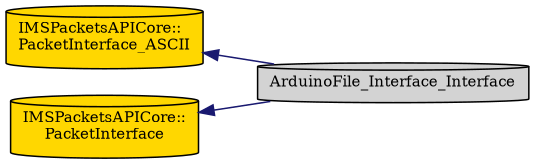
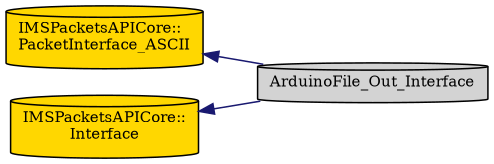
node "ArduinoFile_Interface_Interface": label "ArduinoFile_Interface_Interface" -> "ArduinoFile_Out_Interface"
node "IMSPacketsAPICore:: PacketInterface": label "IMSPacketsAPICore:: PacketInterface" -> "IMSPacketsAPICore:: Interface"
